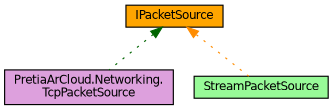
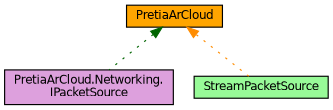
node "IPacketSource": label "IPacketSource" -> "PretiaArCloud"
node "PretiaArCloud.Networking. TcpPacketSource": label "PretiaArCloud.Networking. TcpPacketSource" -> "PretiaArCloud.Networking. IPacketSource"
